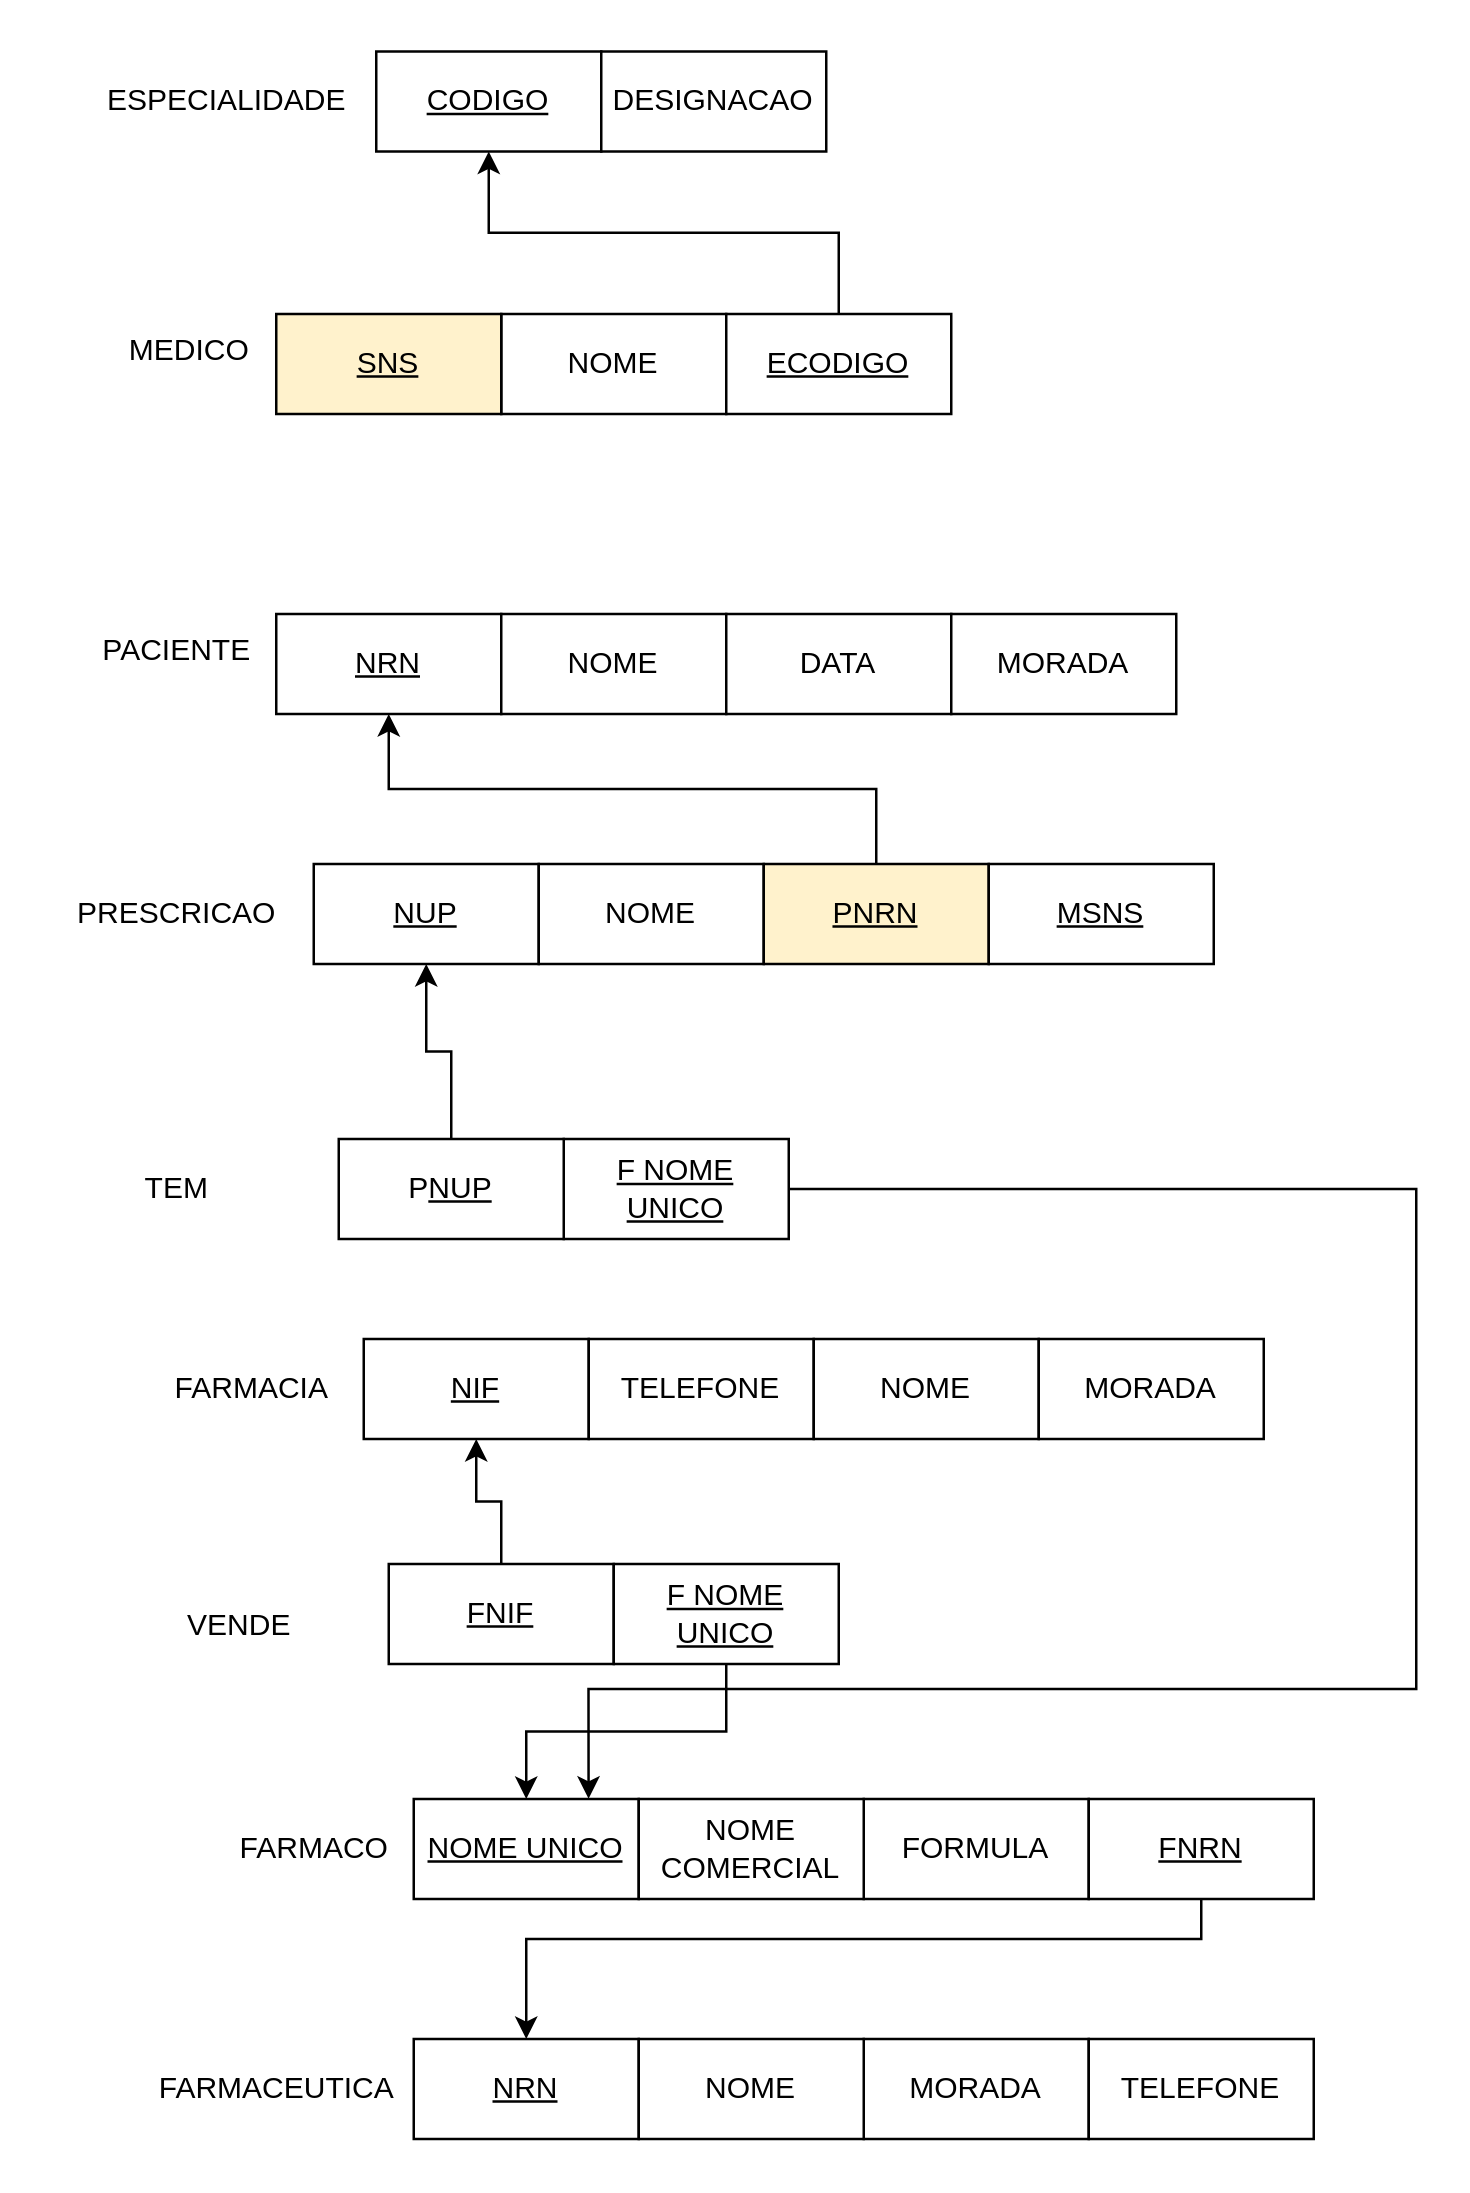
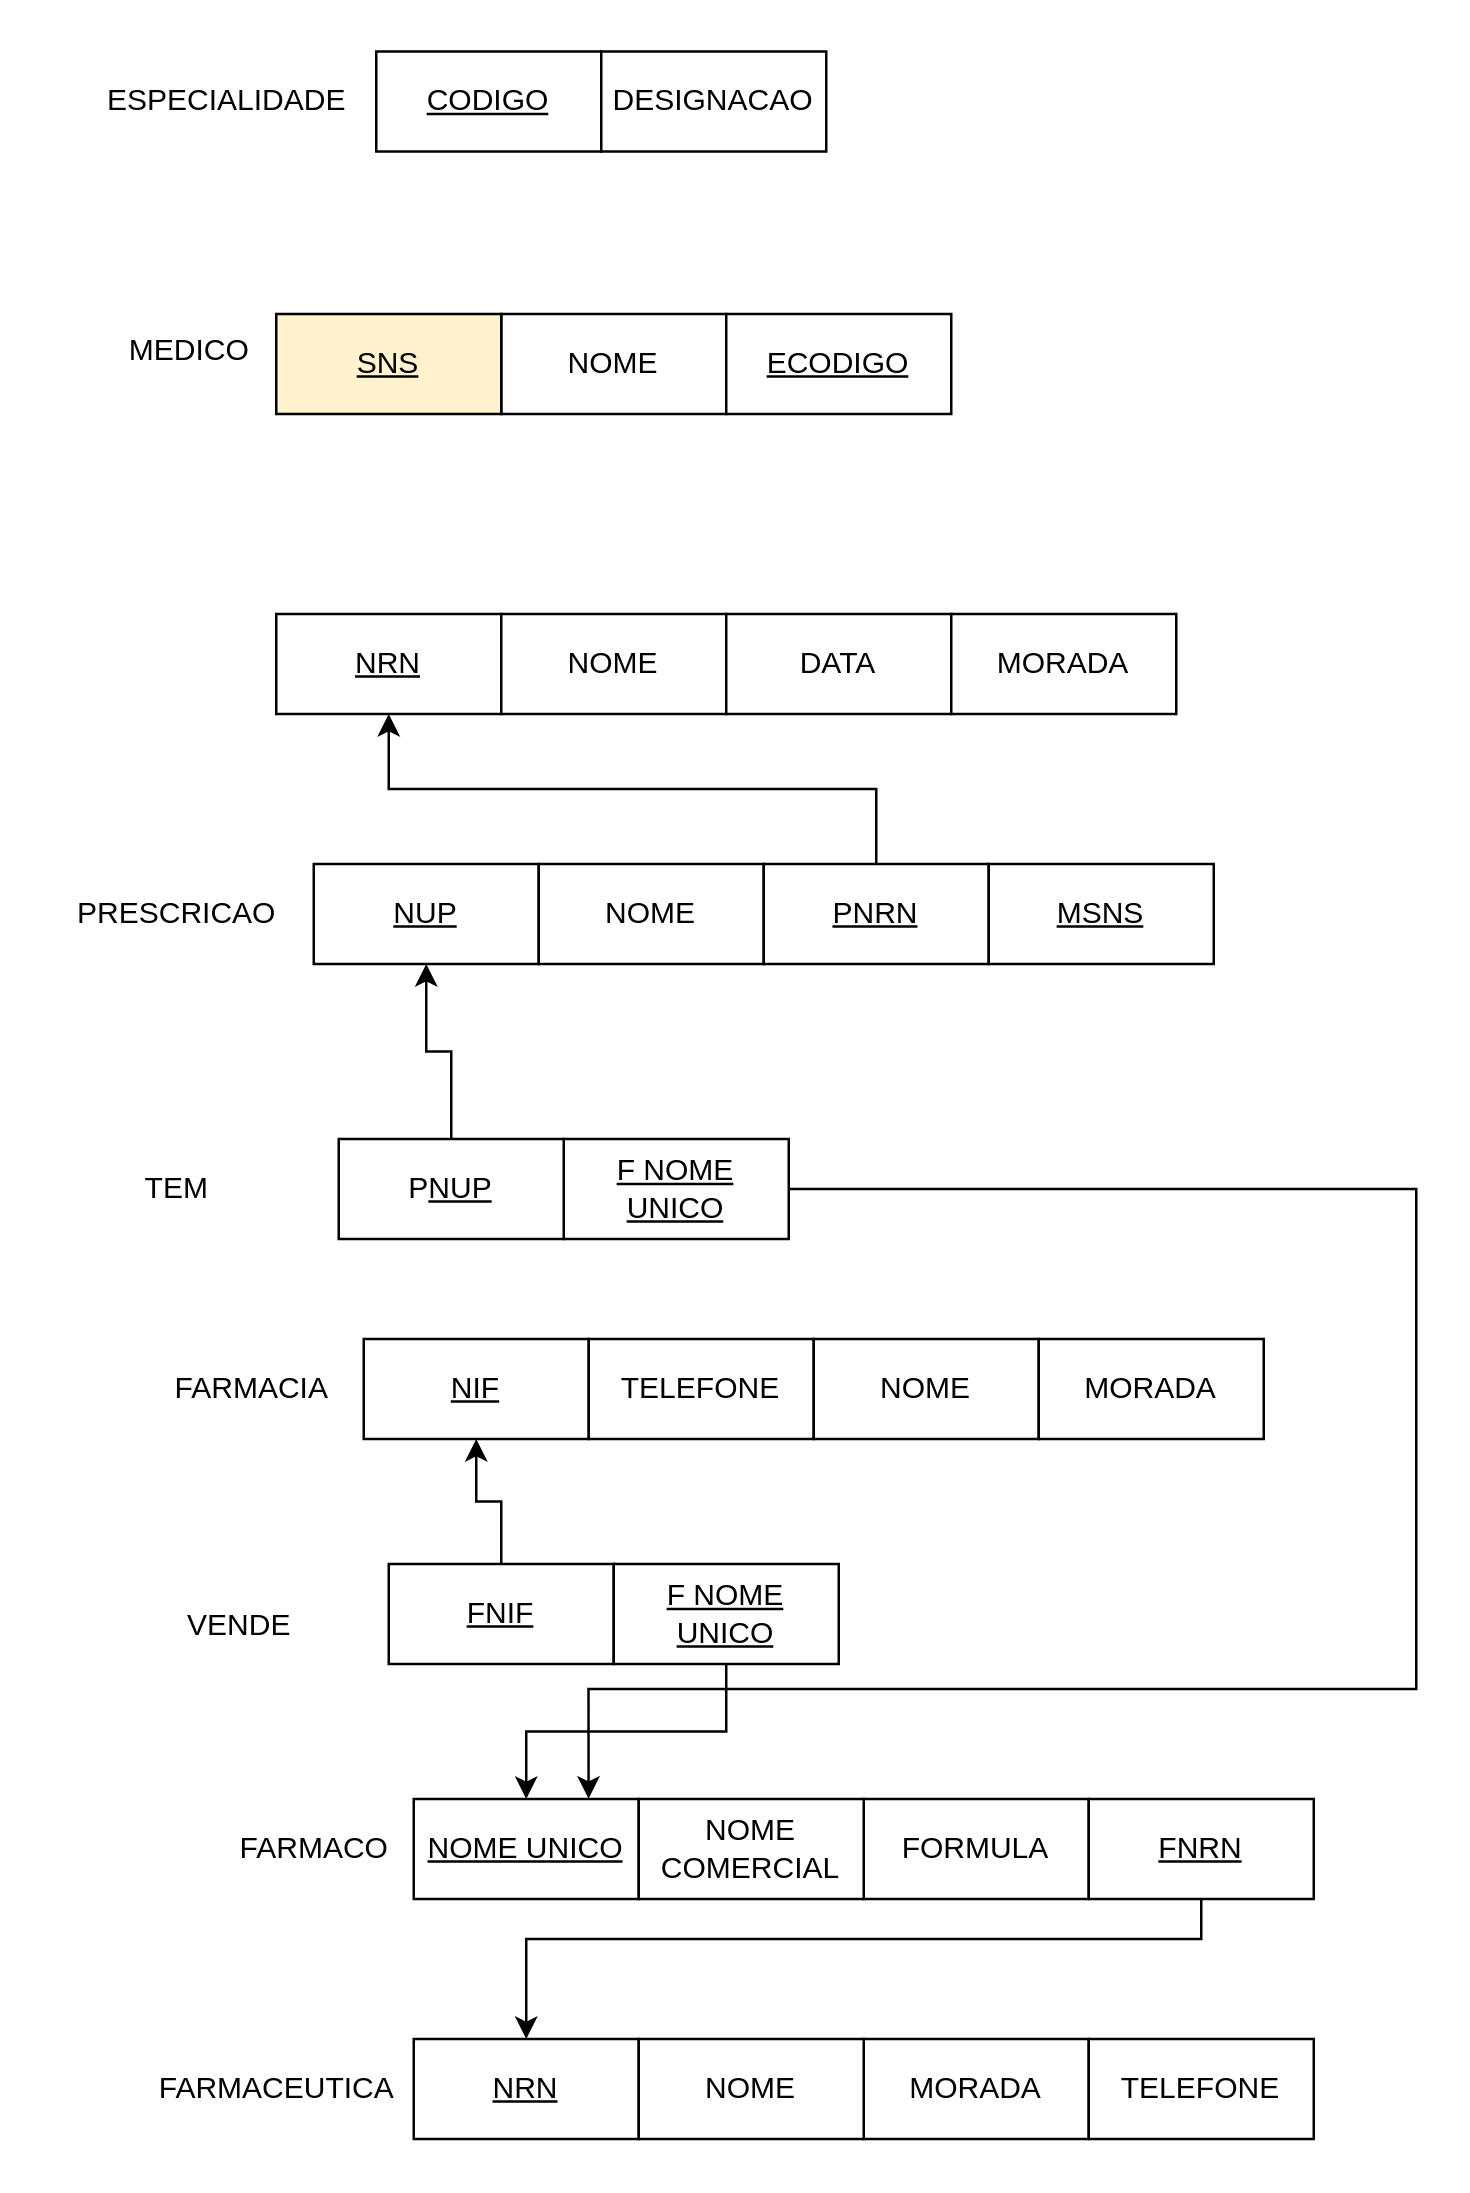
edge "ECODIGO" -> "CODIGO": removed
node "PACIENTE": removed
node "PNRN": fillcolor #fff2cc -> #ffffff
